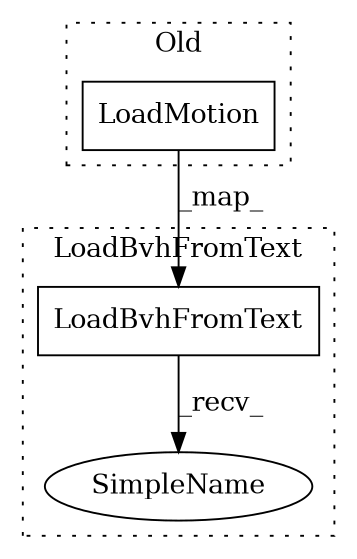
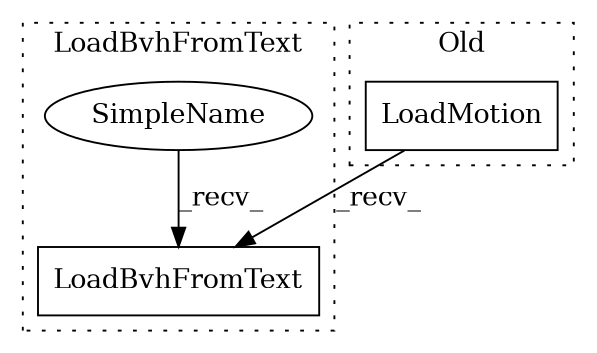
edge "LoadMotion" -> "LoadBvhFromText": label "_map_" -> "_recv_"
edge "LoadBvhFromText" -> "SimpleName": reversed
